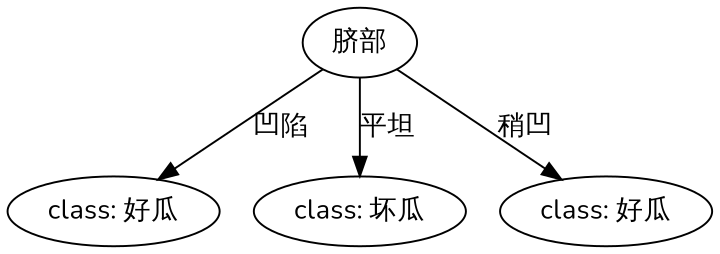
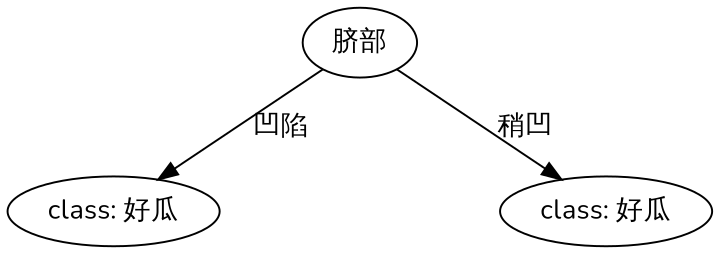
node "class: 坏瓜": removed
